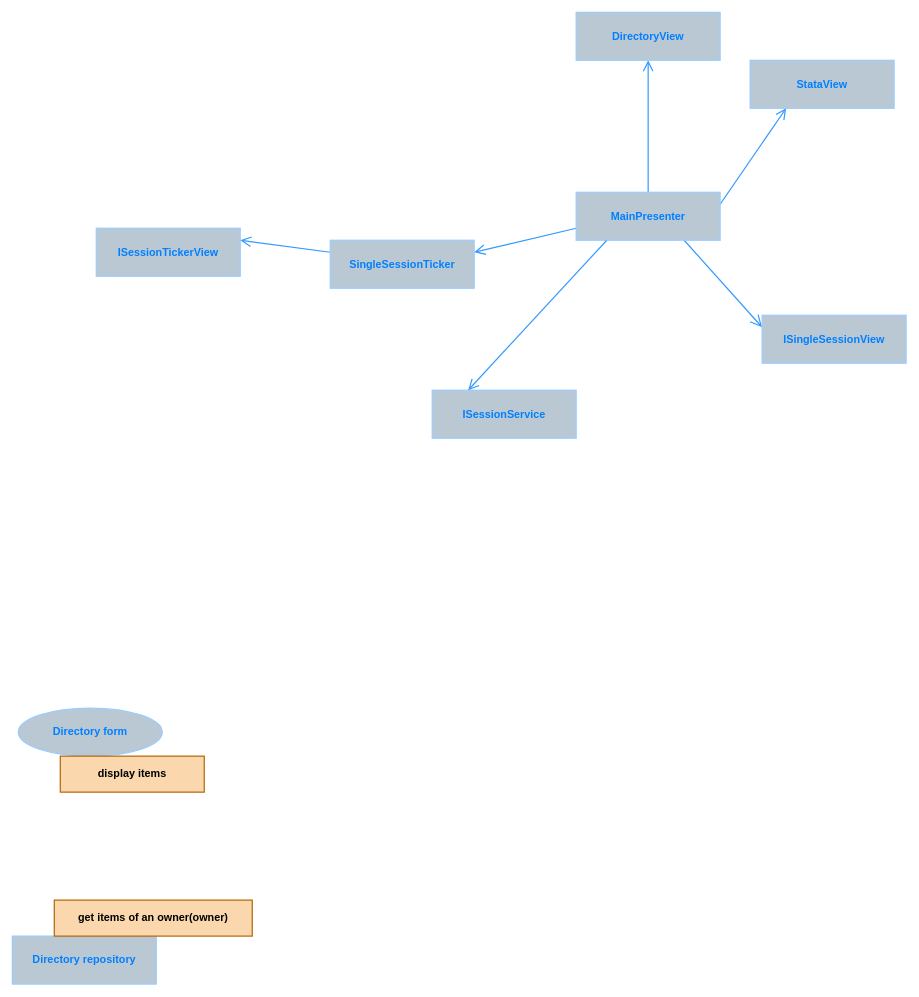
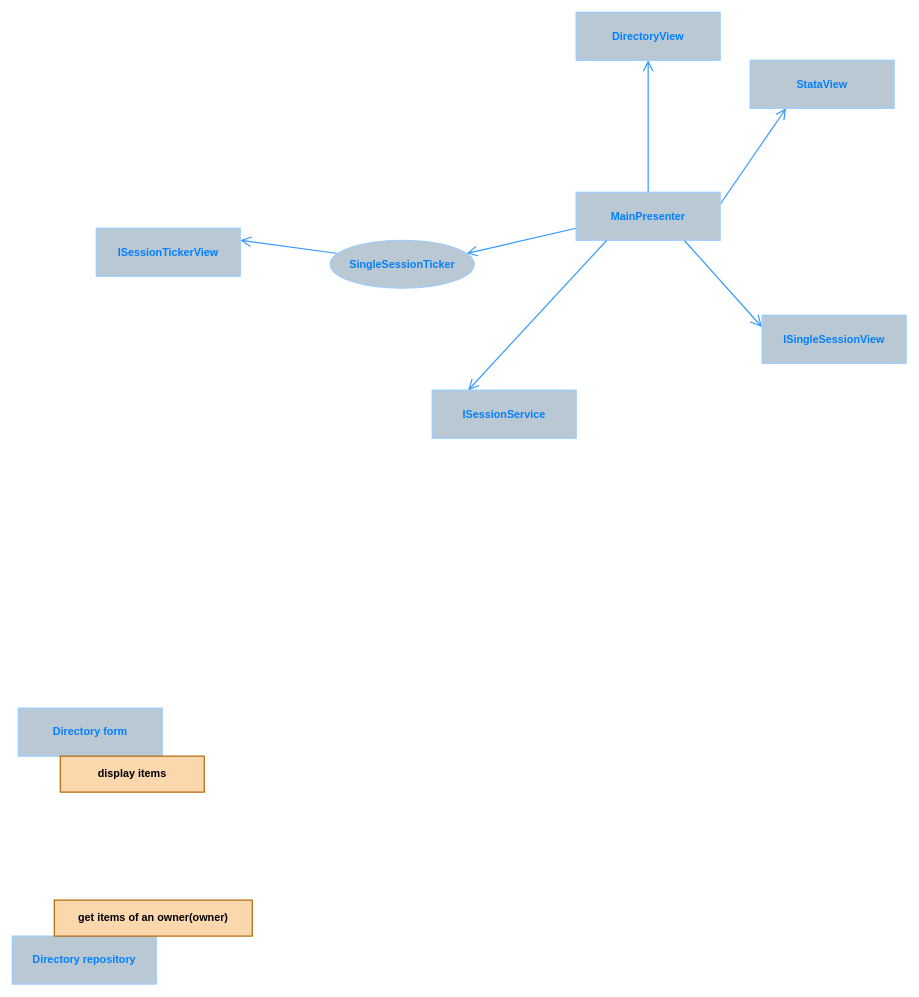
node "SingleSessionTicker": shape rectangle -> ellipse
node "Directory form": shape ellipse -> rectangle
